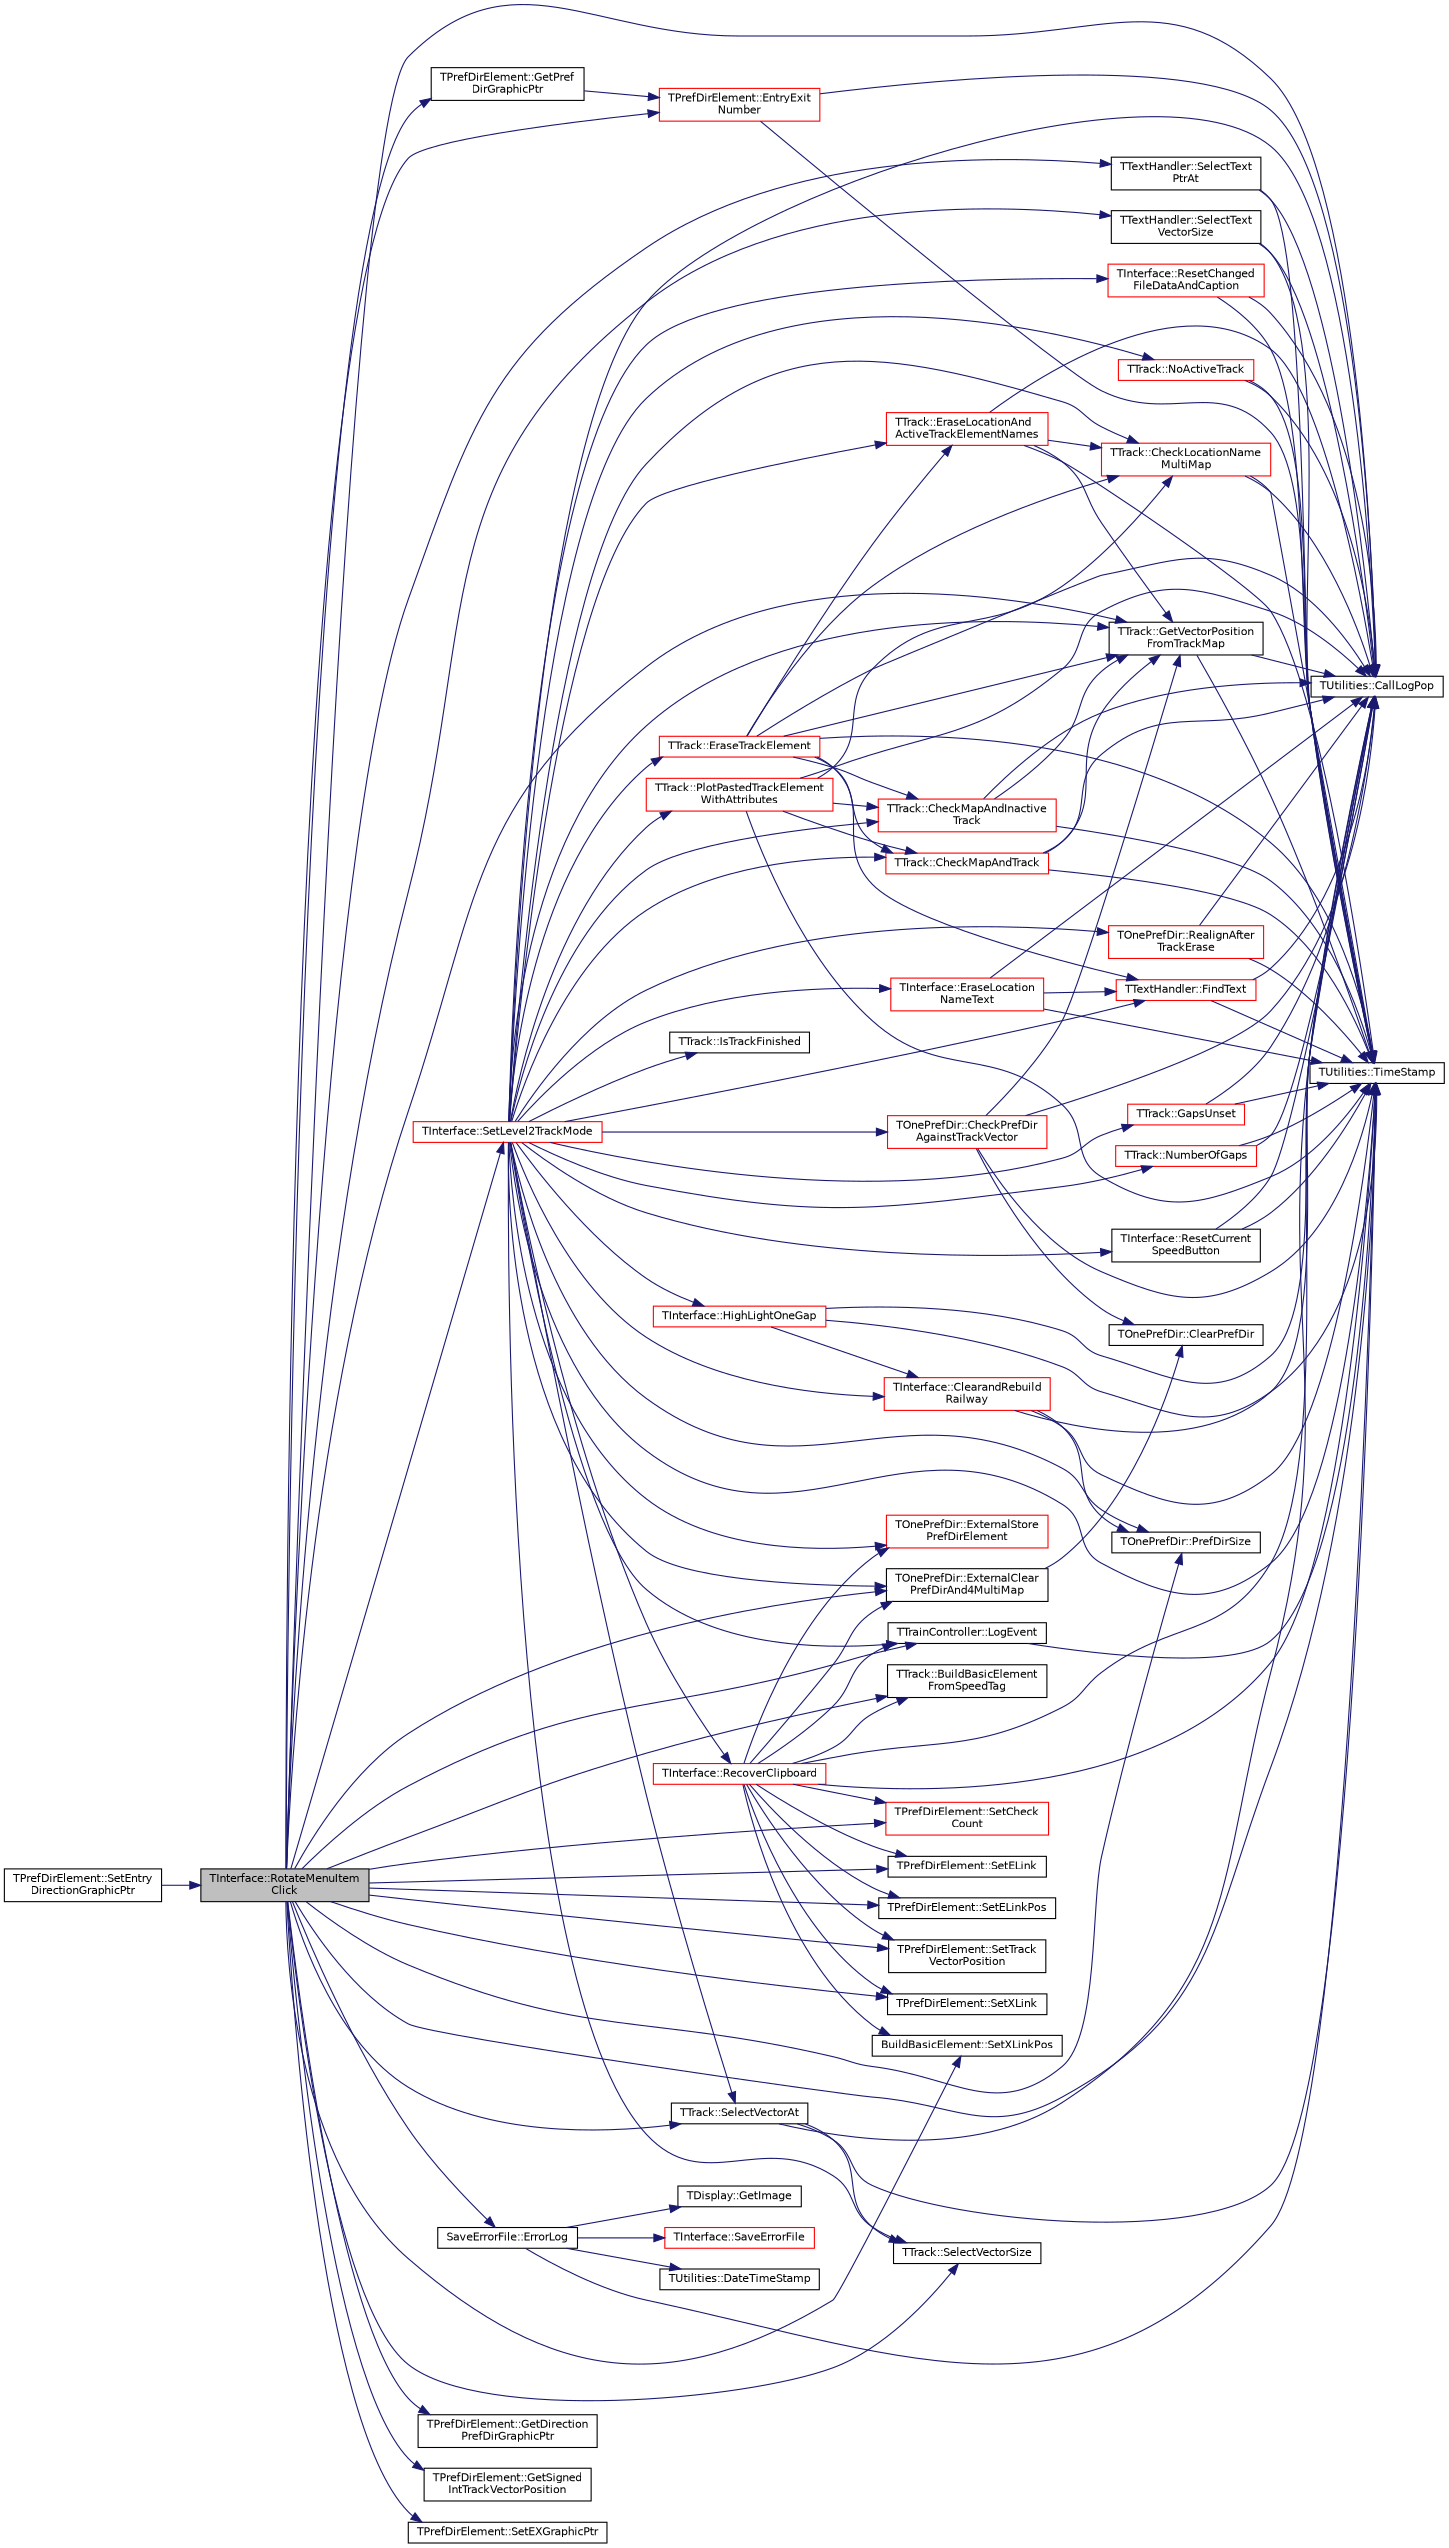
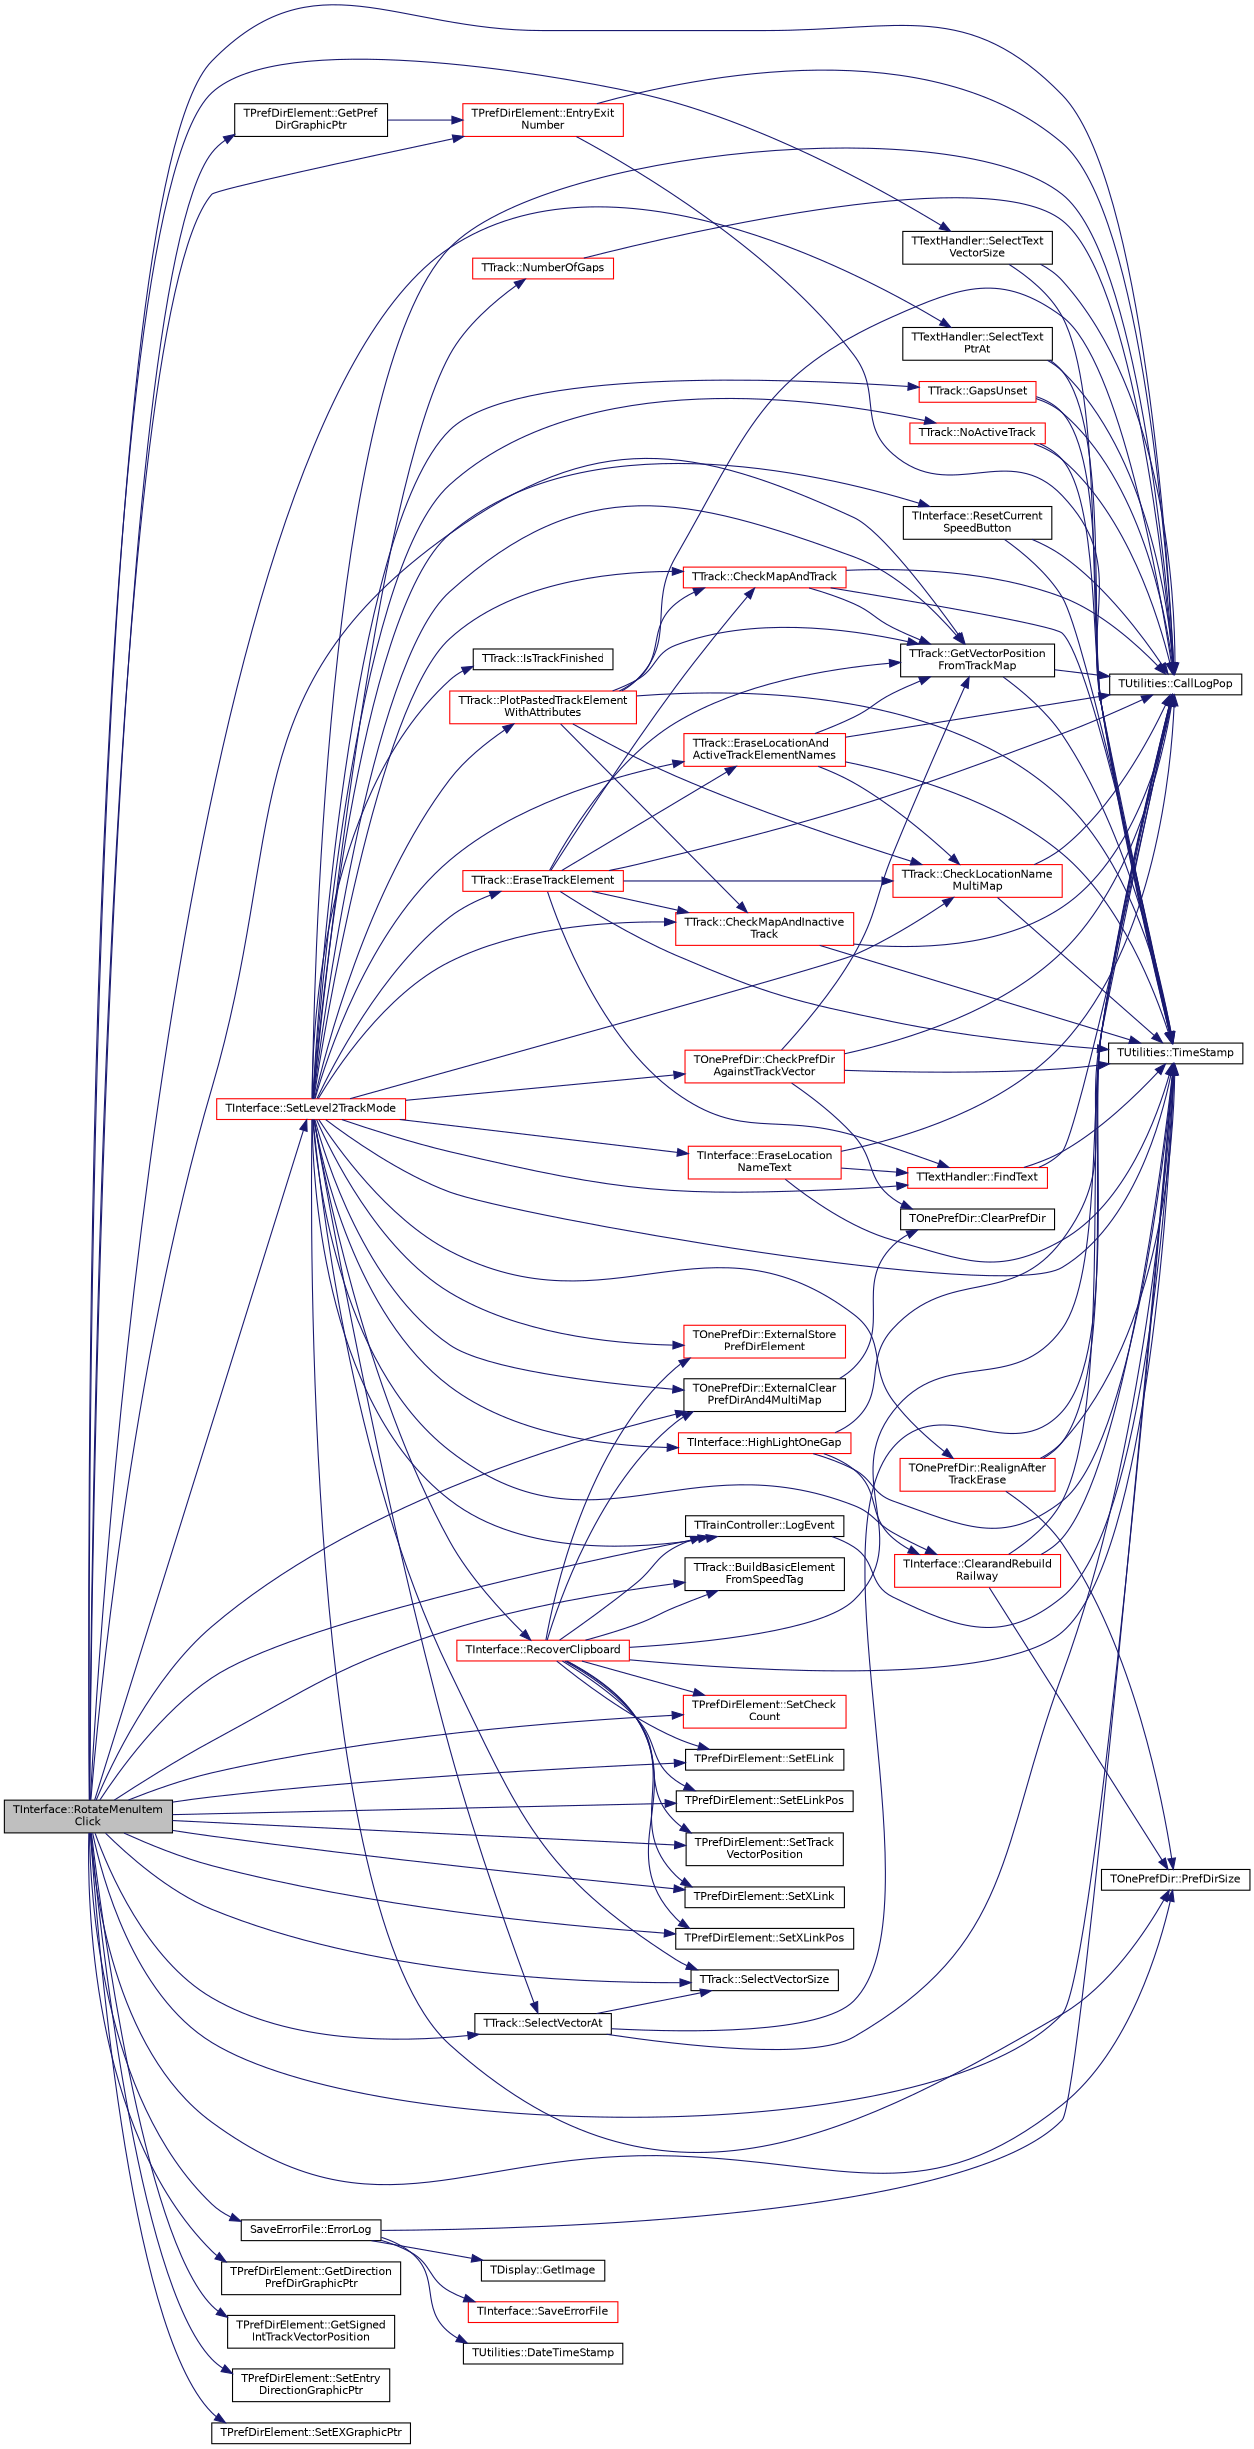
node "TInterface::ResetChanged FileDataAndCaption": removed
edge "TTrack::CheckMapAndInactive Track" -> "TTrack::GetVectorPosition FromTrackMap": now "TTrack::PlotPastedTrackElement WithAttributes" -> "TTrack::GetVectorPosition FromTrackMap"
edge "TTrack::NumberOfGaps" -> "TUtilities::TimeStamp": removed
edge "TOnePrefDir::RealignAfter TrackErase" -> "TOnePrefDir::PrefDirSize": added
edge "TPrefDirElement::SetEntry DirectionGraphicPtr" -> "TInterface::RotateMenuItem Click": reversed
node "BuildBasicElement::SetXLinkPos": label "BuildBasicElement::SetXLinkPos" -> "TPrefDirElement::SetXLinkPos"
